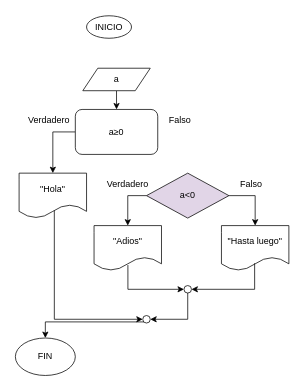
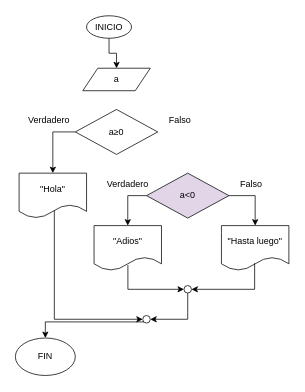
edge "INICIO" -> "a": added
edge "a" -> "a≥0": removed
node "a≥0": shape rounded rectangle -> diamond
